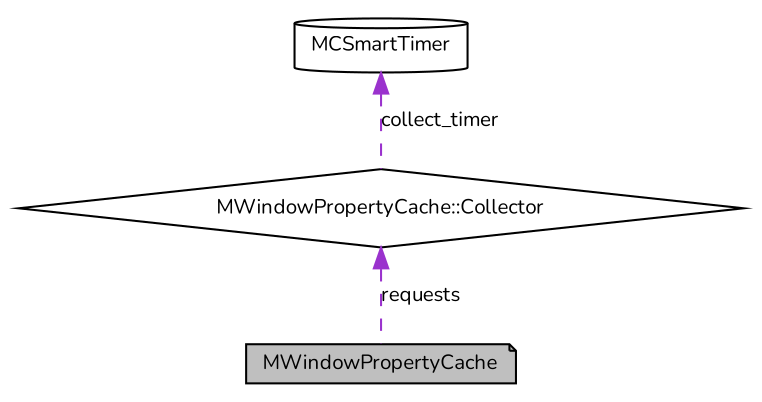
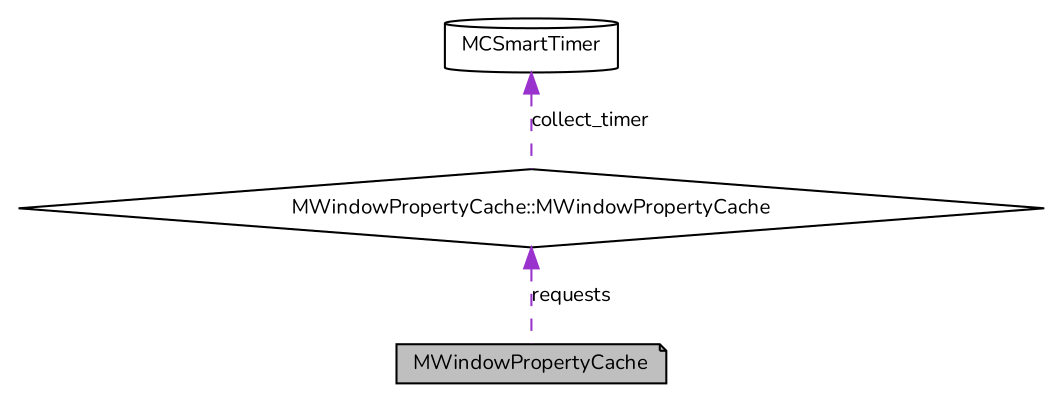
node "MWindowPropertyCache::Collector": label "MWindowPropertyCache::Collector" -> "MWindowPropertyCache::MWindowPropertyCache"
